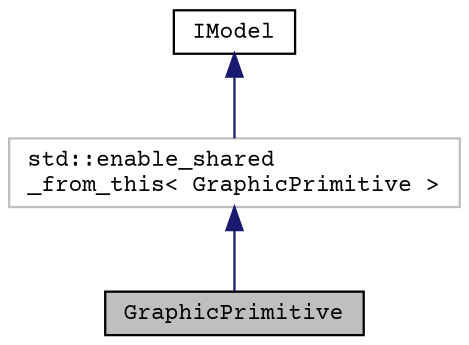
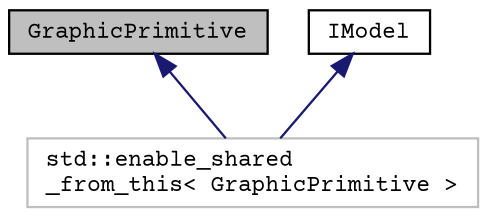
edge "GraphicPrimitive" -> "std::enable_shared _from_this< GraphicPrimitive >": reversed
